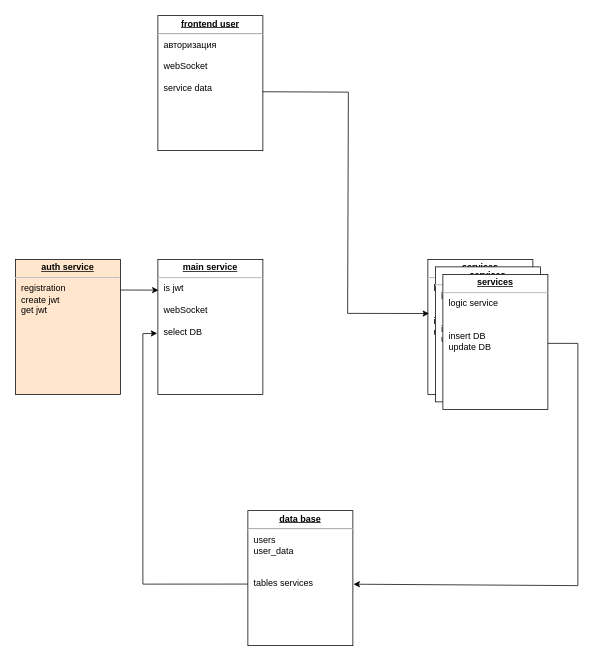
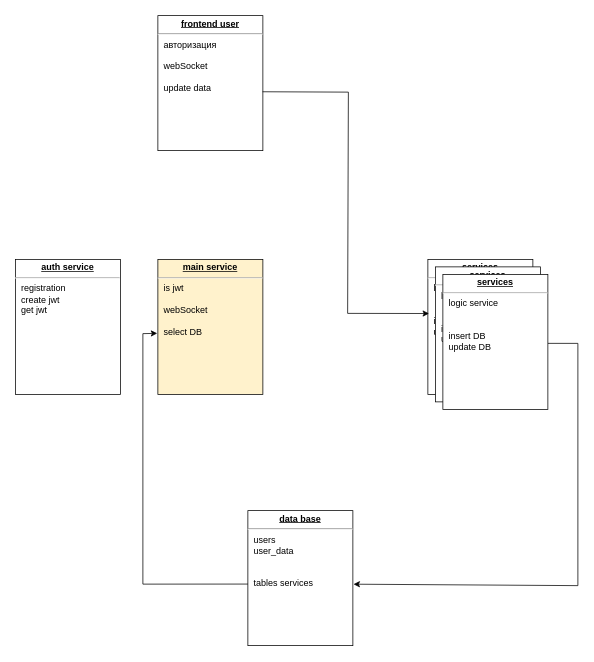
node "frontend user авторизация webSocket service data": label "frontend user авторизация webSocket service data" -> "frontend user авторизация webSocket update data"
edge "auth service registration create jwt get jwt" -> "main service is jwt webSocket select DB": removed
node "auth service registration create jwt get jwt": fillcolor #ffe6cc -> #ffffff
node "main service is jwt webSocket select DB": fillcolor #ffffff -> #fff2cc
